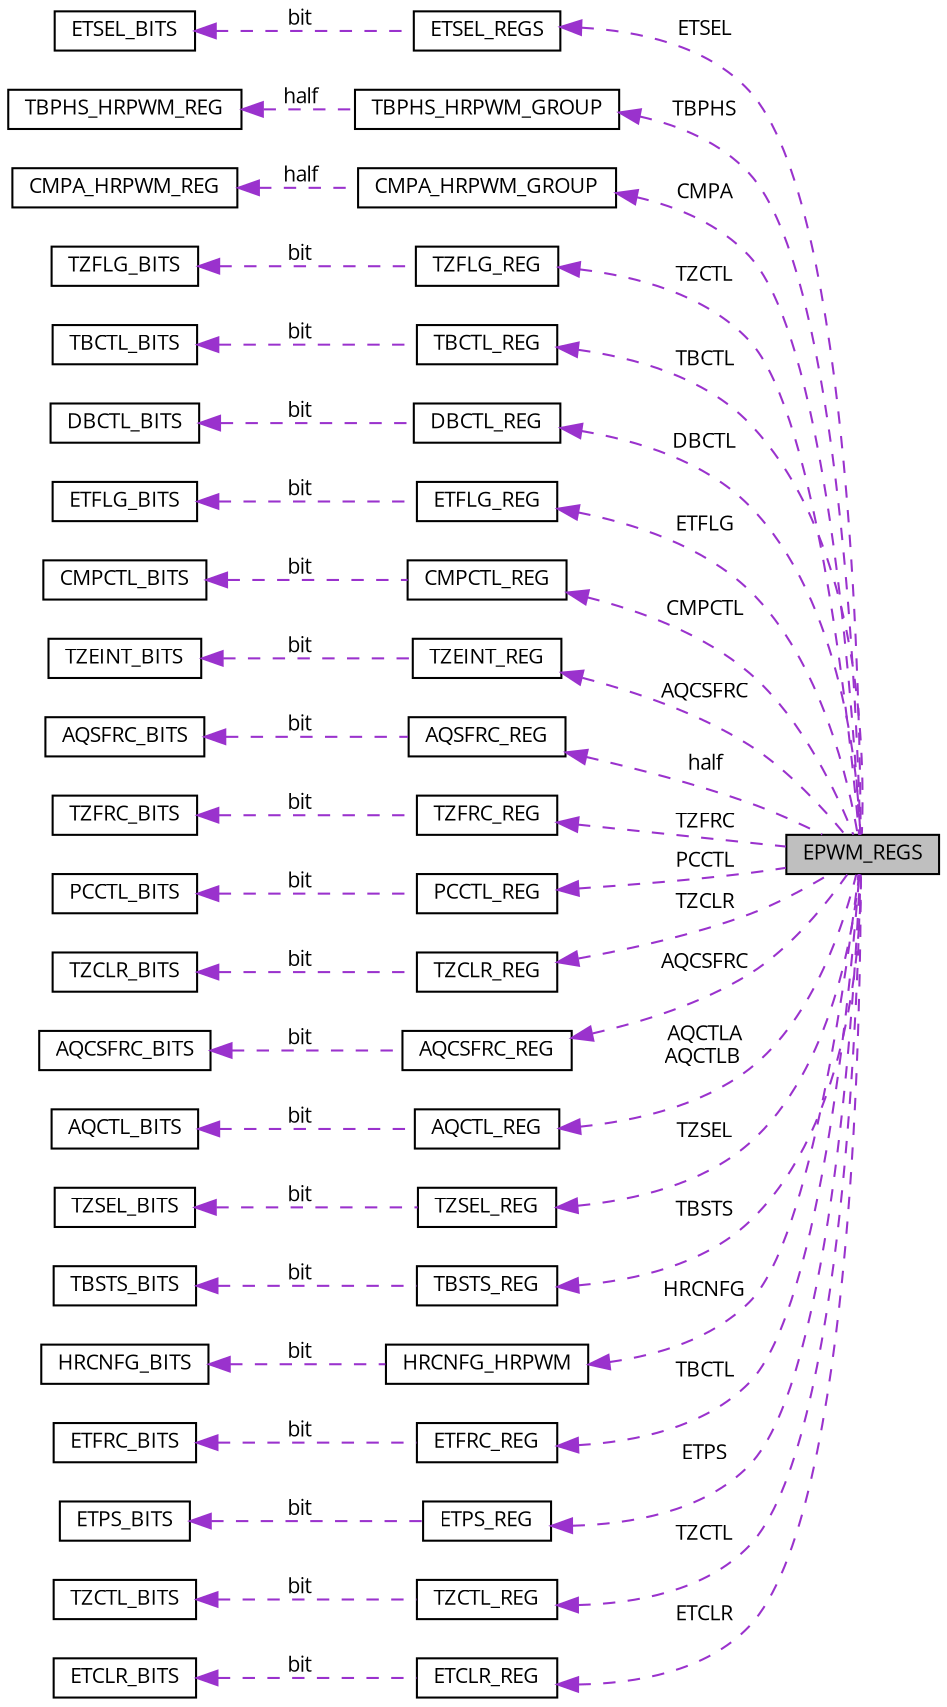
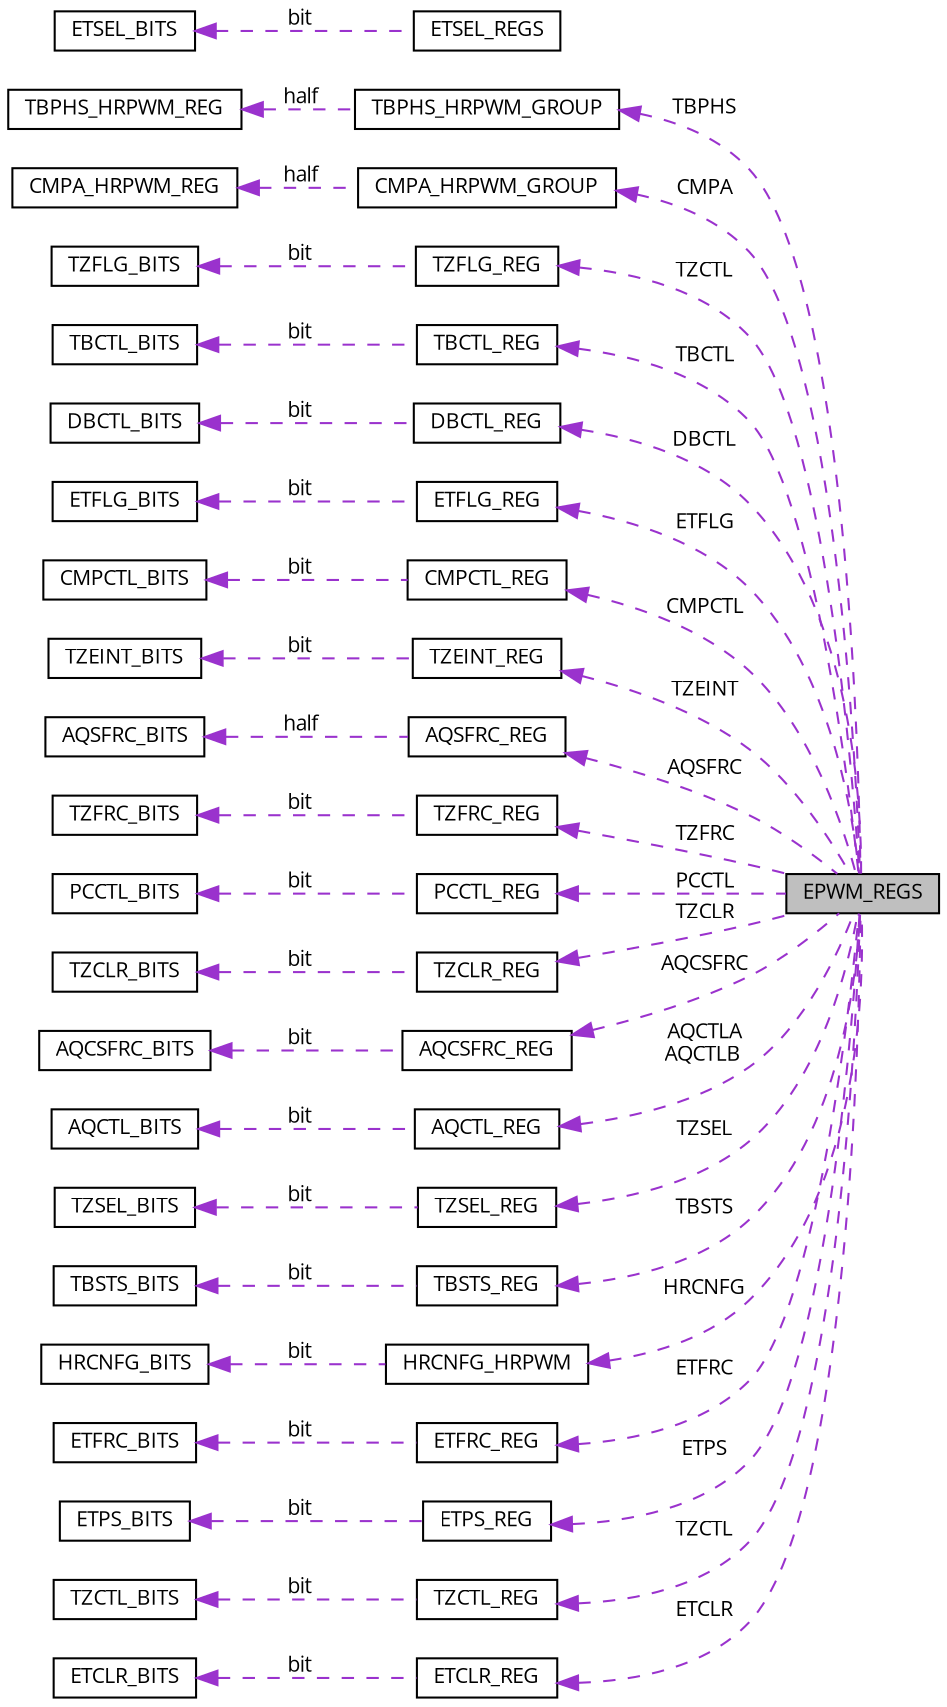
edge "EPWM_REGS" -> "ETSEL_REGS": removed, label "ETSEL"
edge "EPWM_REGS" -> "TZEINT_REG": label " AQCSFRC" -> " TZEINT"
edge "AQSFRC_REG" -> "AQSFRC_BITS": label " bit" -> " half"
edge "EPWM_REGS" -> "AQSFRC_REG": label " half" -> " AQSFRC"
edge "EPWM_REGS" -> "ETFRC_REG": label " TBCTL" -> " ETFRC"
